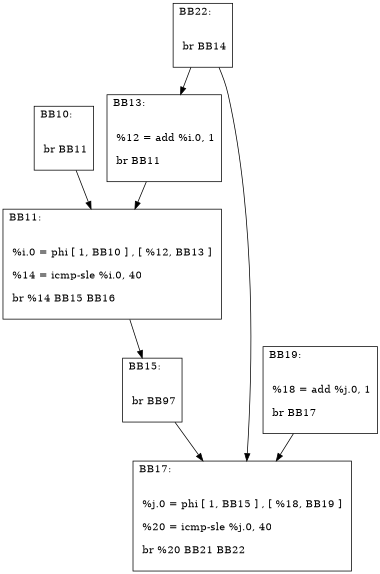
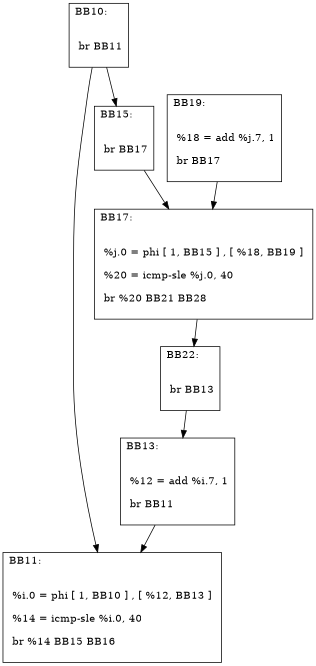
node "BB22:": text "br BB14" -> "br BB13"
node "BB13:": text "%12 = add %i.0, 1" -> "%12 = add %i.7, 1"
edge "BB22:" -> "BB17:": reversed
edge "BB11:" -> "BB15:": now "BB10:" -> "BB15:"
node "BB19:": text "%18 = add %j.0, 1" -> "%18 = add %j.7, 1"
node "BB15:": text "br BB97" -> "br BB17"
node "BB17:": text "br %20 BB21 BB22" -> "br %20 BB21 BB28"
